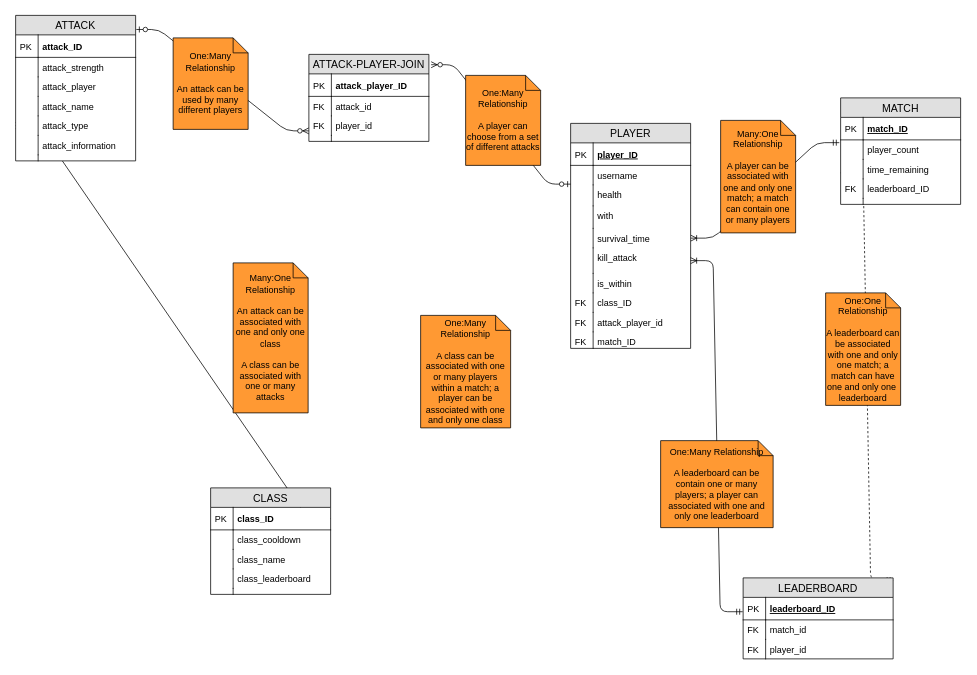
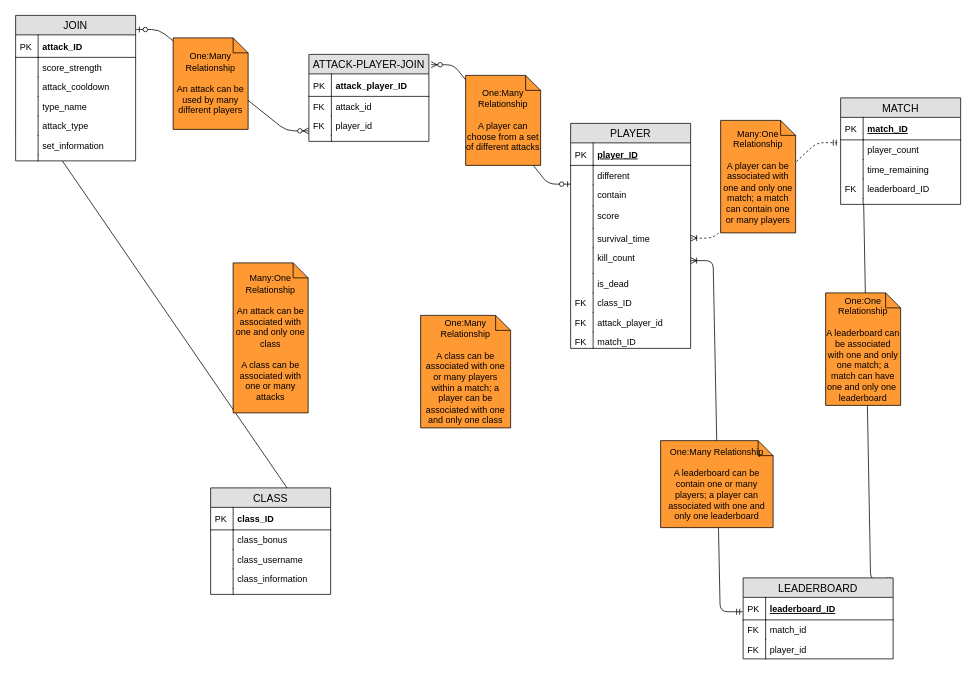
node "ATTACK": label "ATTACK" -> "JOIN"
node "attack_strength": label "attack_strength" -> "score_strength"
node "attack_player": label "attack_player" -> "attack_cooldown"
node "attack_name": label "attack_name" -> "type_name"
node "attack_information": label "attack_information" -> "set_information"
edge "player_count" -- "survival_time": style solid -> dashed
node "username": label "username" -> "different"
node "health": label "health" -> "contain"
node "with": label "with" -> "score"
node "kill_attack": label "kill_attack" -> "kill_count"
node "is_within": label "is_within" -> "is_dead"
edge "time_remaining" -- "LEADERBOARD": style dashed -> solid
node "class_cooldown": label "class_cooldown" -> "class_bonus"
node "class_name": label "class_name" -> "class_username"
node "class_leaderboard": label "class_leaderboard" -> "class_information"
